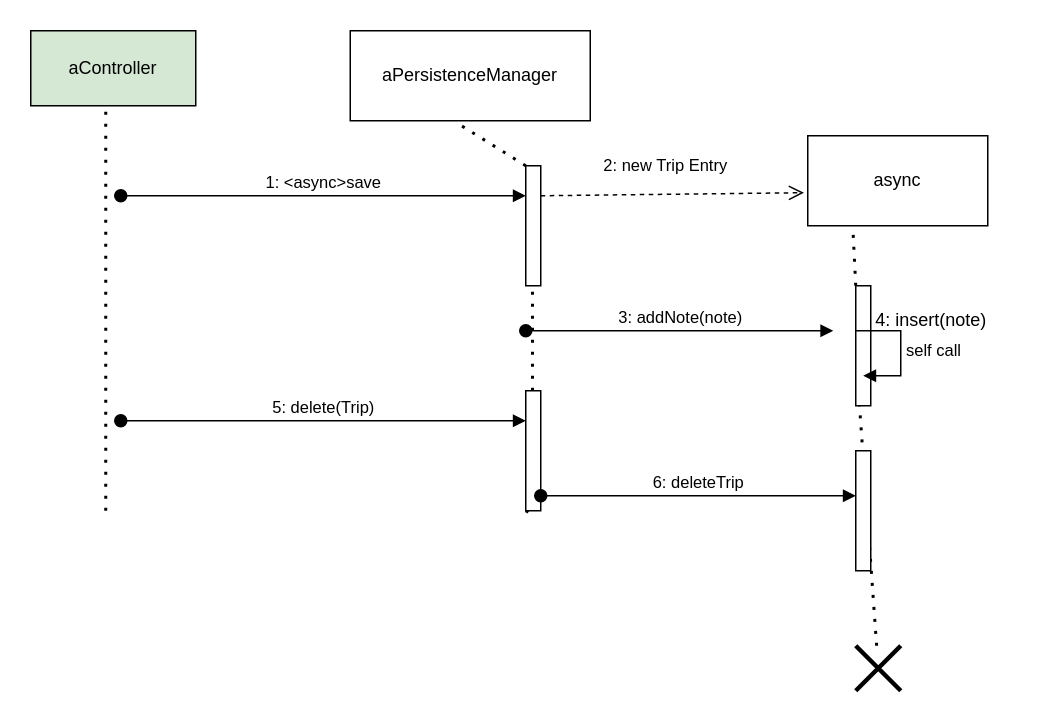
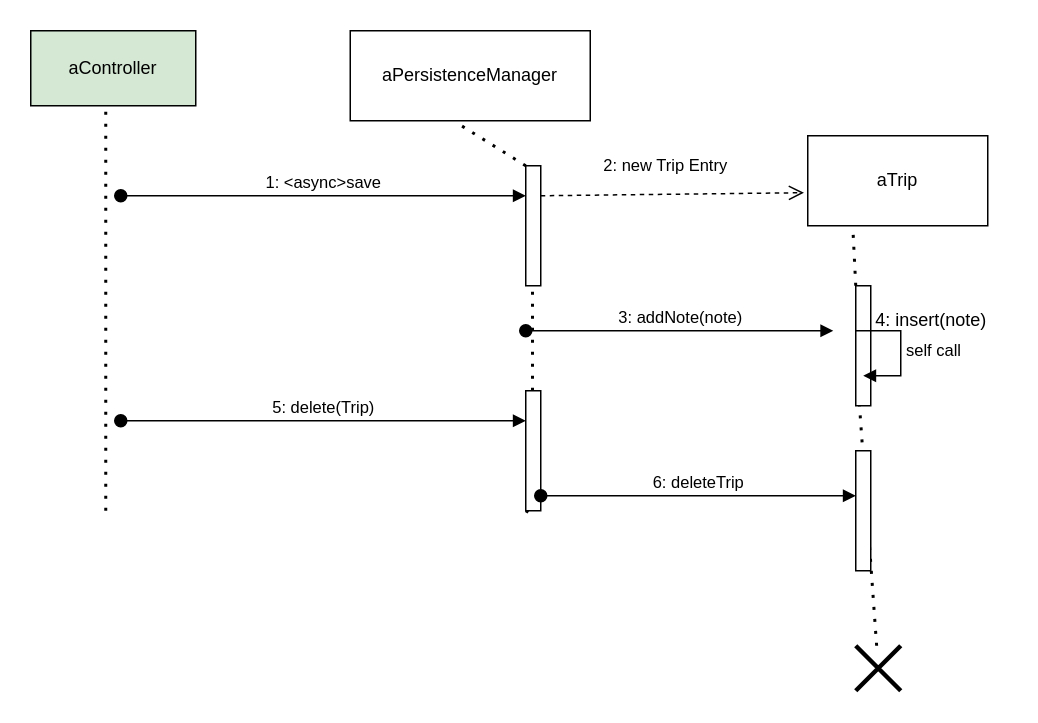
node "async": label "async" -> "aTrip"
